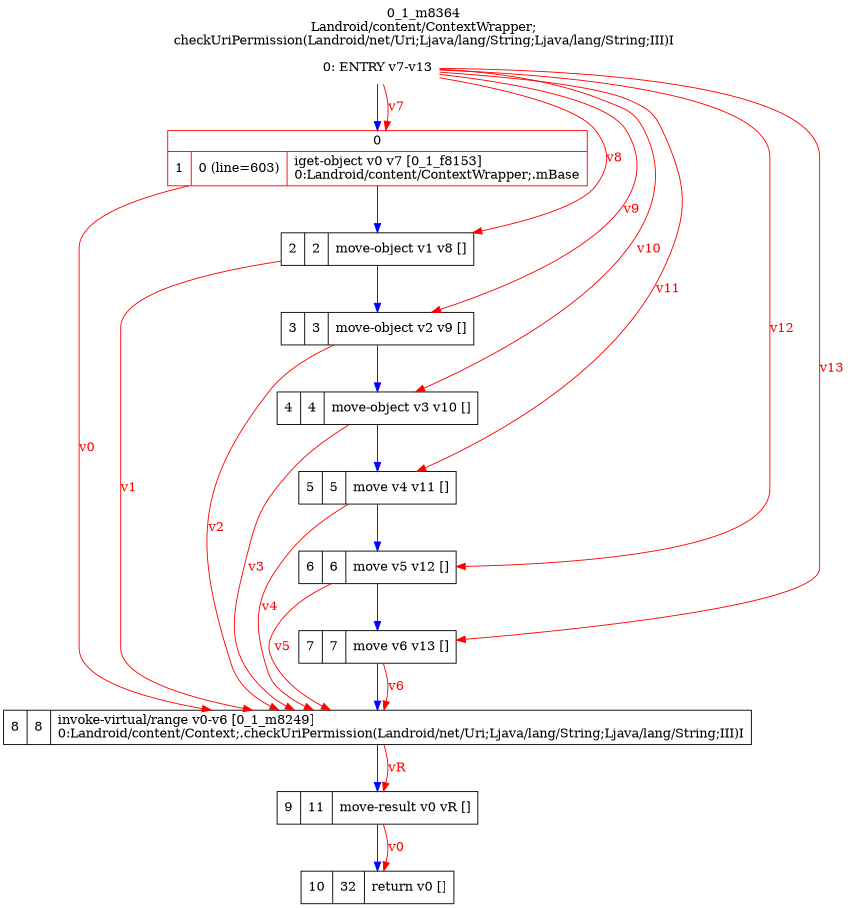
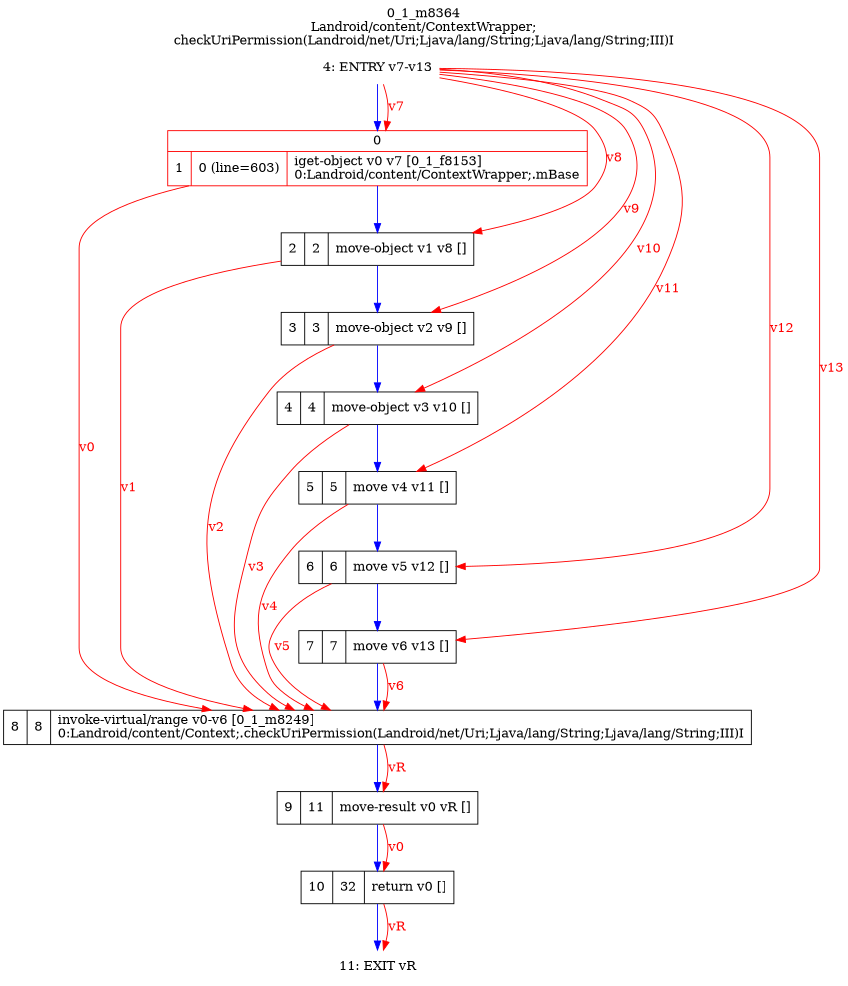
node "0: ENTRY v7-v13": label "0: ENTRY v7-v13" -> "4: ENTRY v7-v13"
node "11: EXIT vR": added
